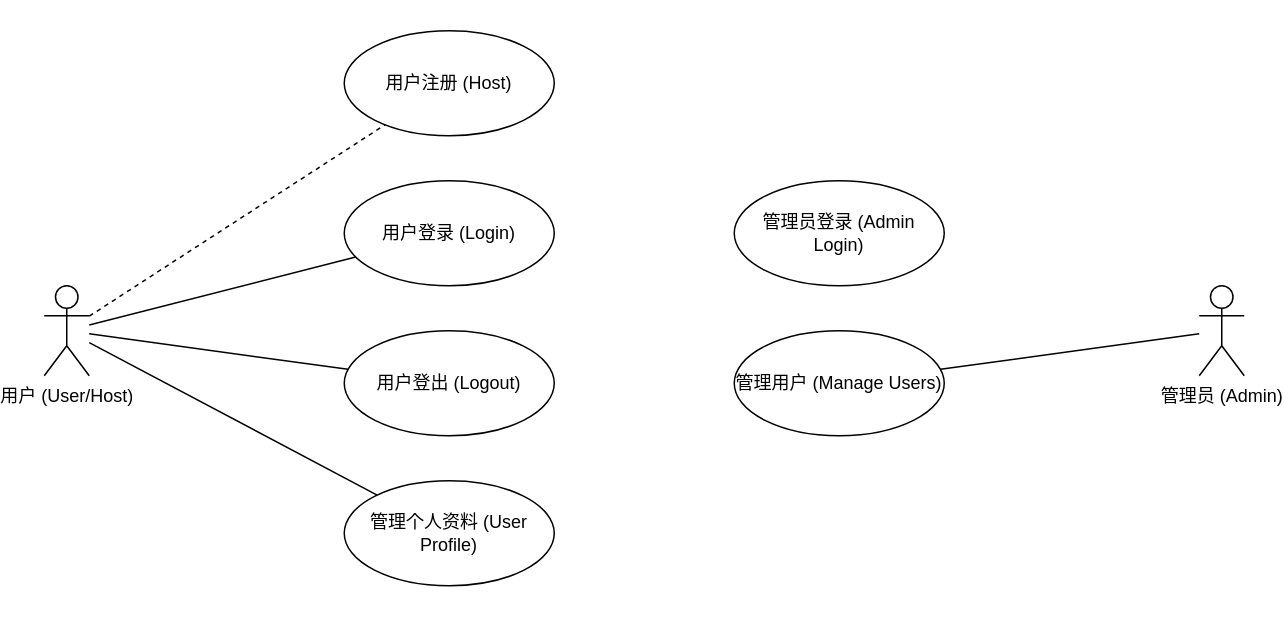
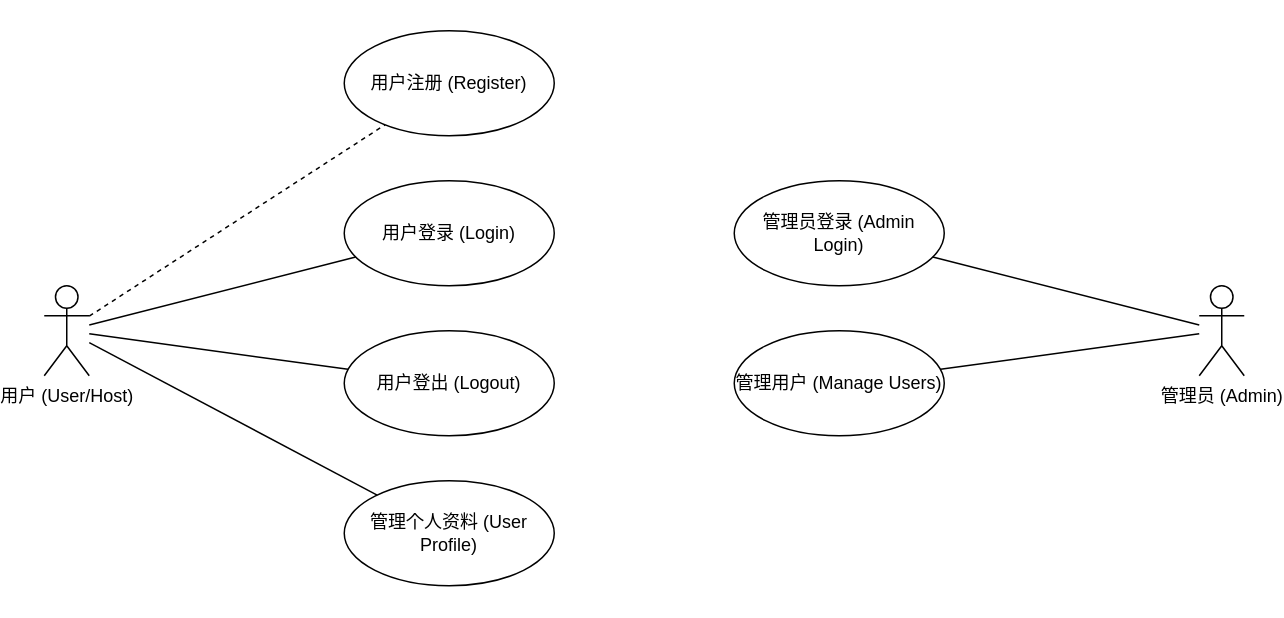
node "用户注册 (Host)": label "用户注册 (Host)" -> "用户注册 (Register)"
edge "管理员登录 (Admin Login)" -- "管理员 (Admin)": added
